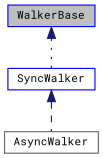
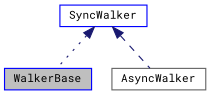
edge "SyncWalker" -> "WalkerBase": reversed
